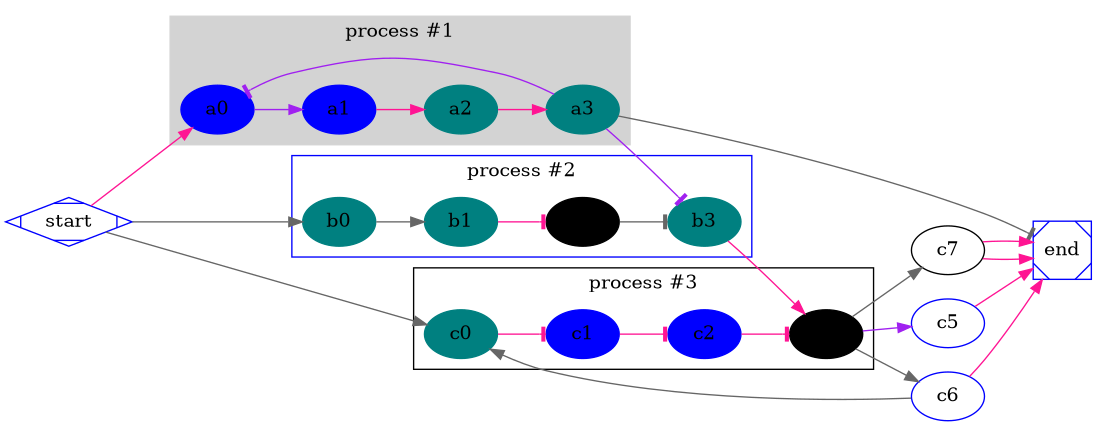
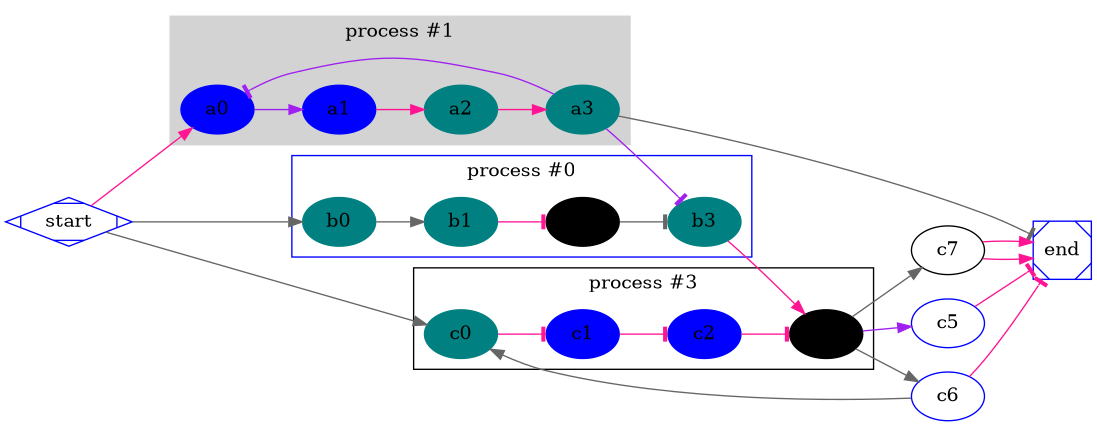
cluster "process #2": label "process #2" -> "process #0"
edge "c5" -> "end": arrowhead normal -> tee
edge "c6" -> "end": arrowhead normal -> tee
